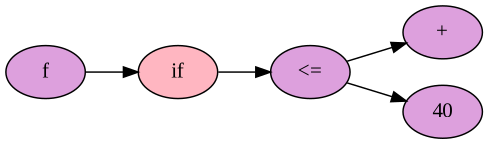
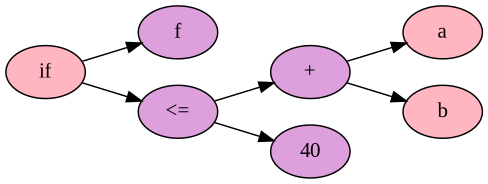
node "a": added
edge "f" -> "if": reversed
node "b": added
